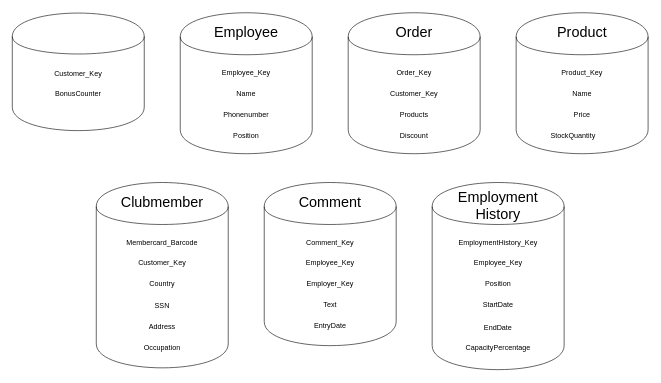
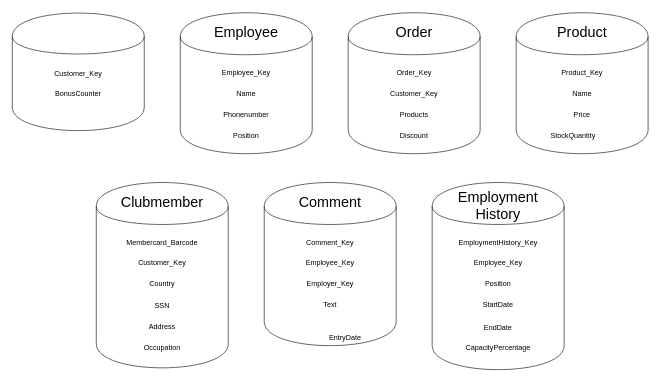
node "EntryDate": moved (330, 326) -> (345, 338)
